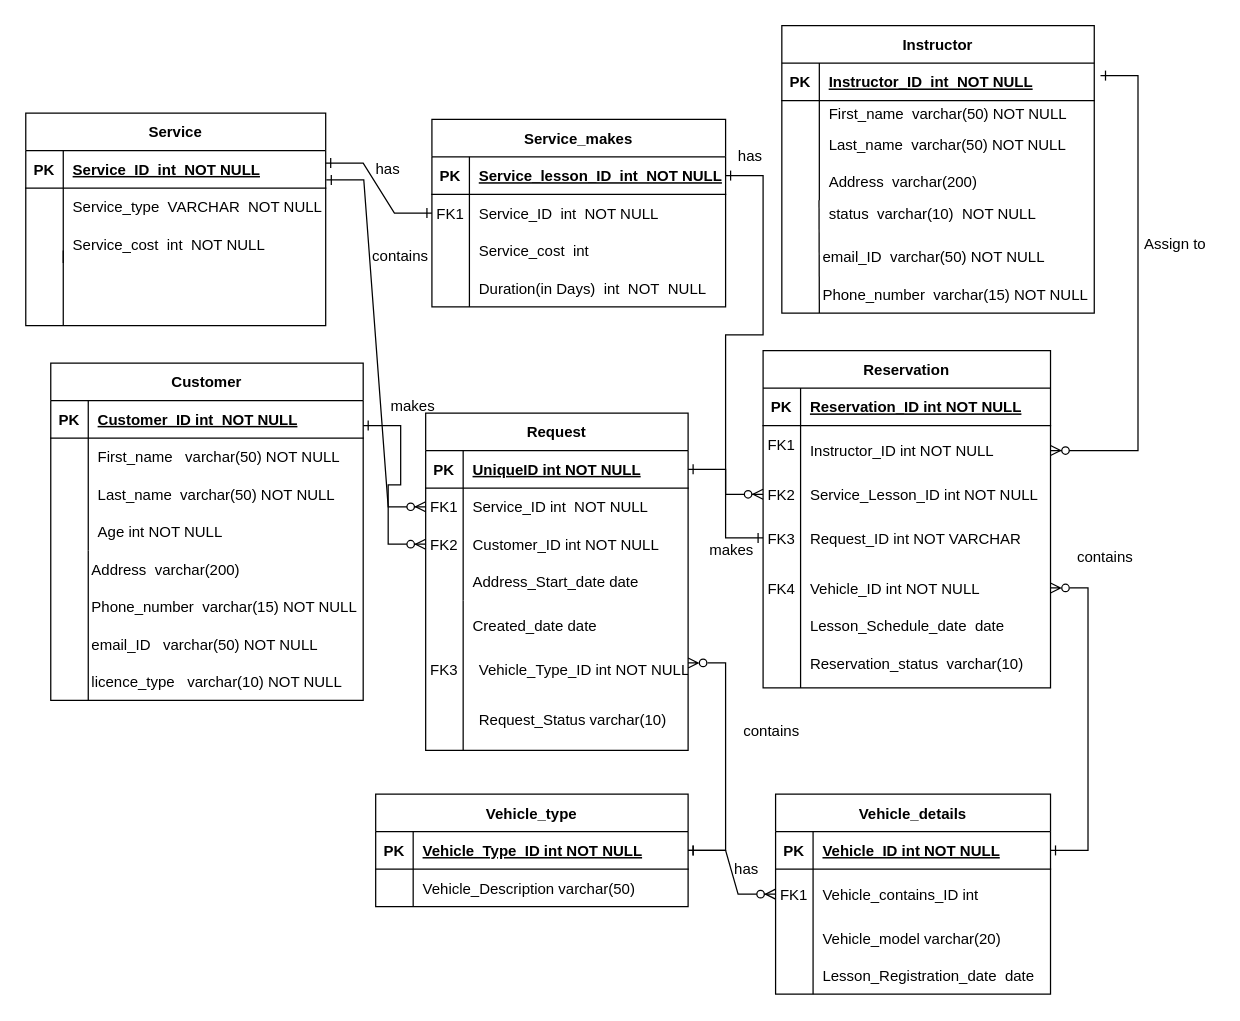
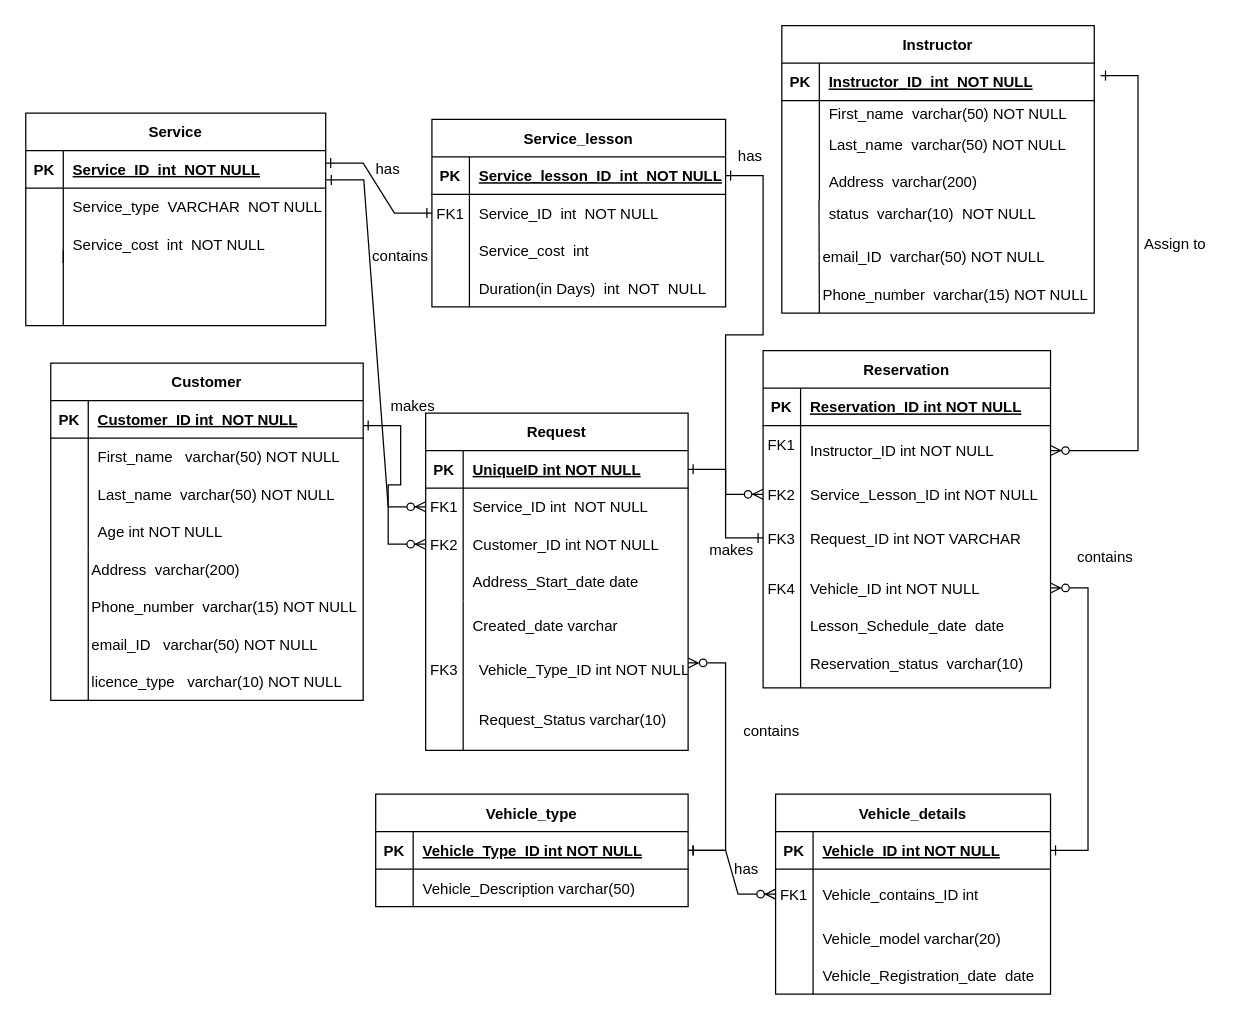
node "Service_makes": label "Service_makes" -> "Service_lesson"
node "Created_date date": label "Created_date date" -> "Created_date varchar"
node "Lesson_Registration_date date": label "Lesson_Registration_date date" -> "Vehicle_Registration_date date"
